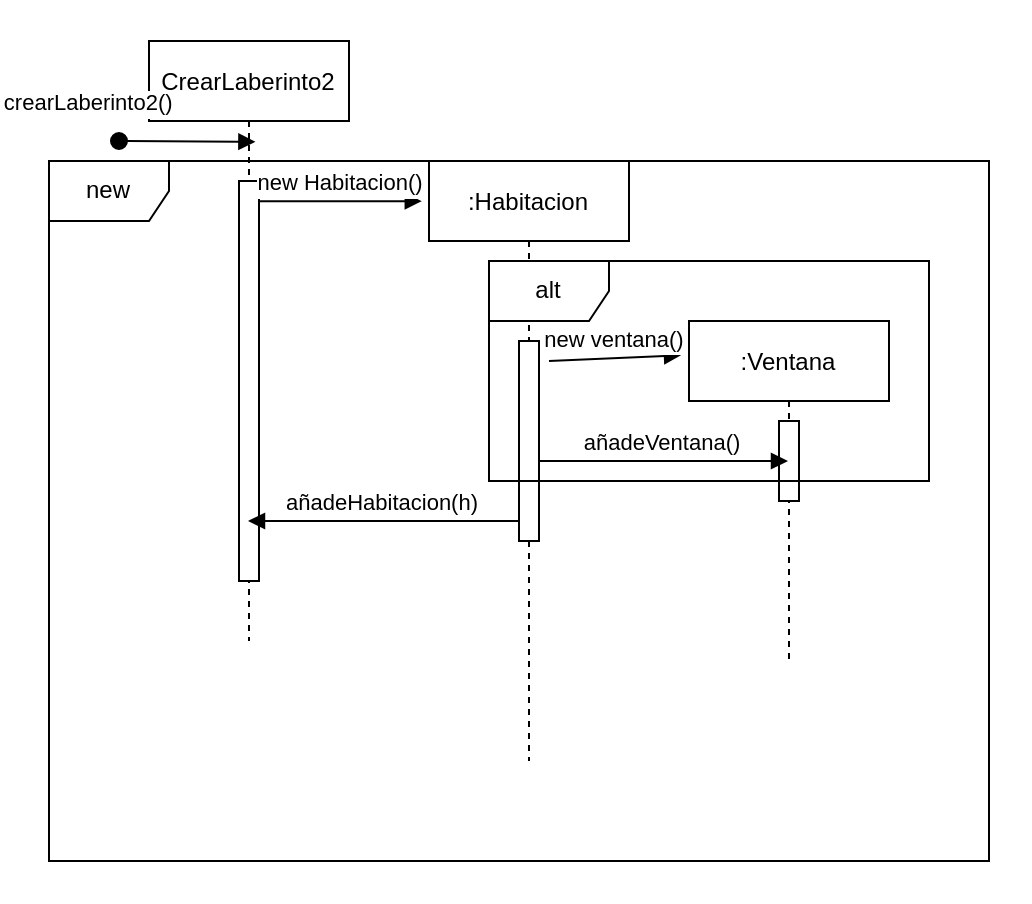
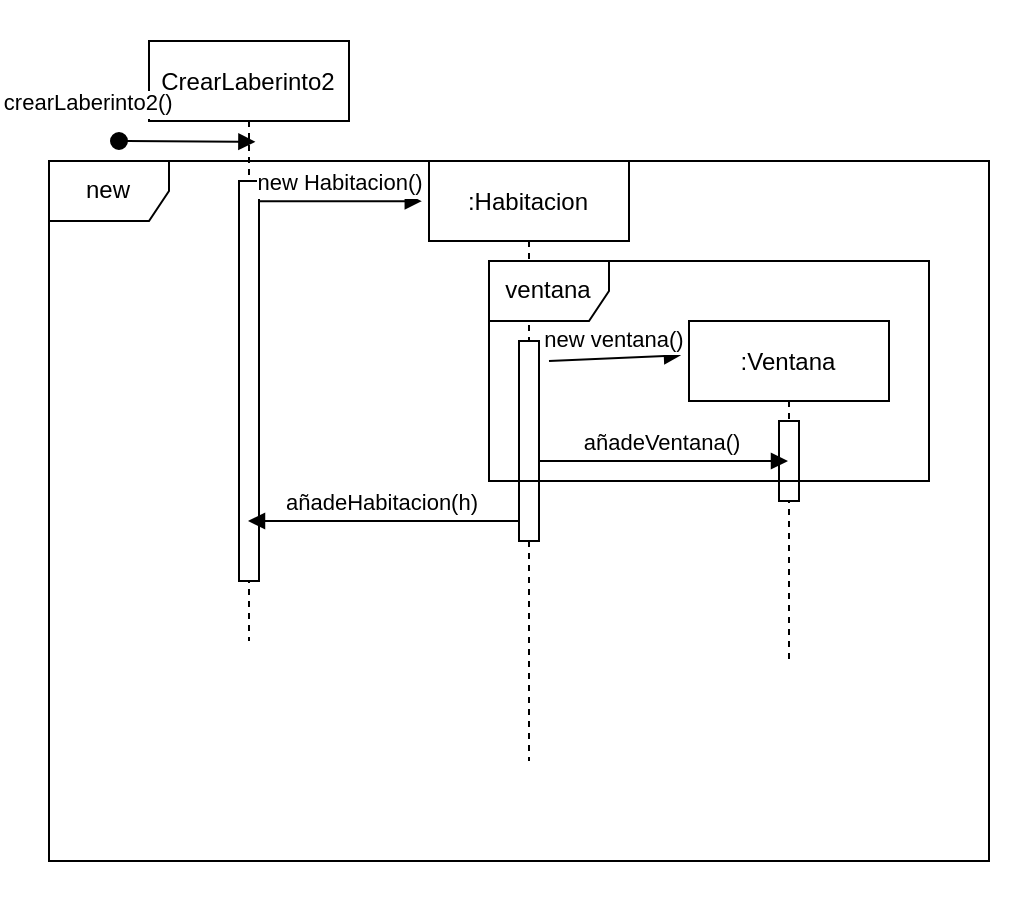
node "alt": label "alt" -> "ventana"
